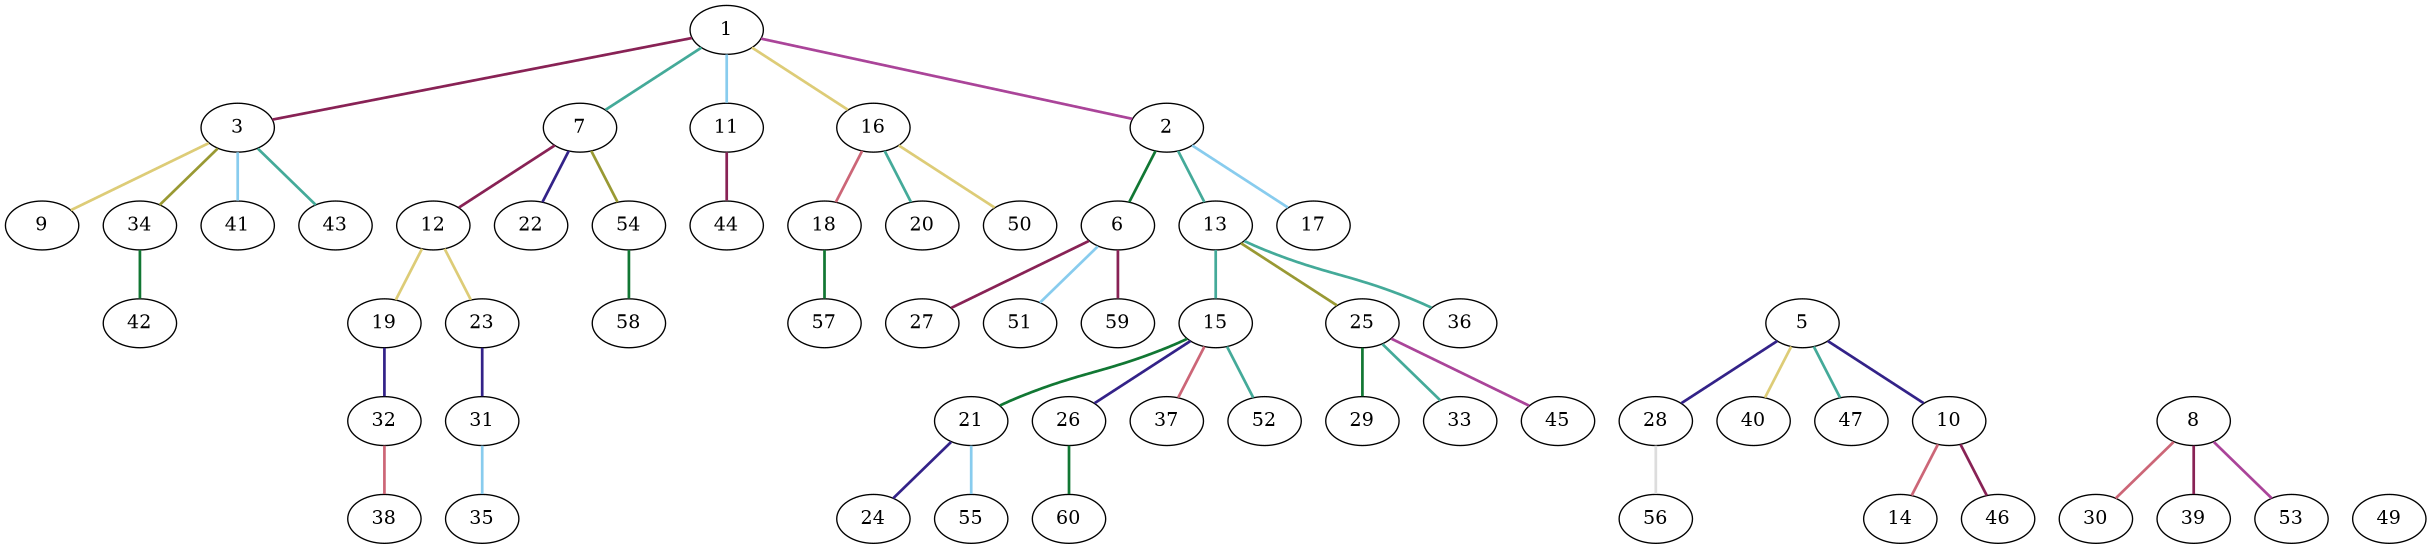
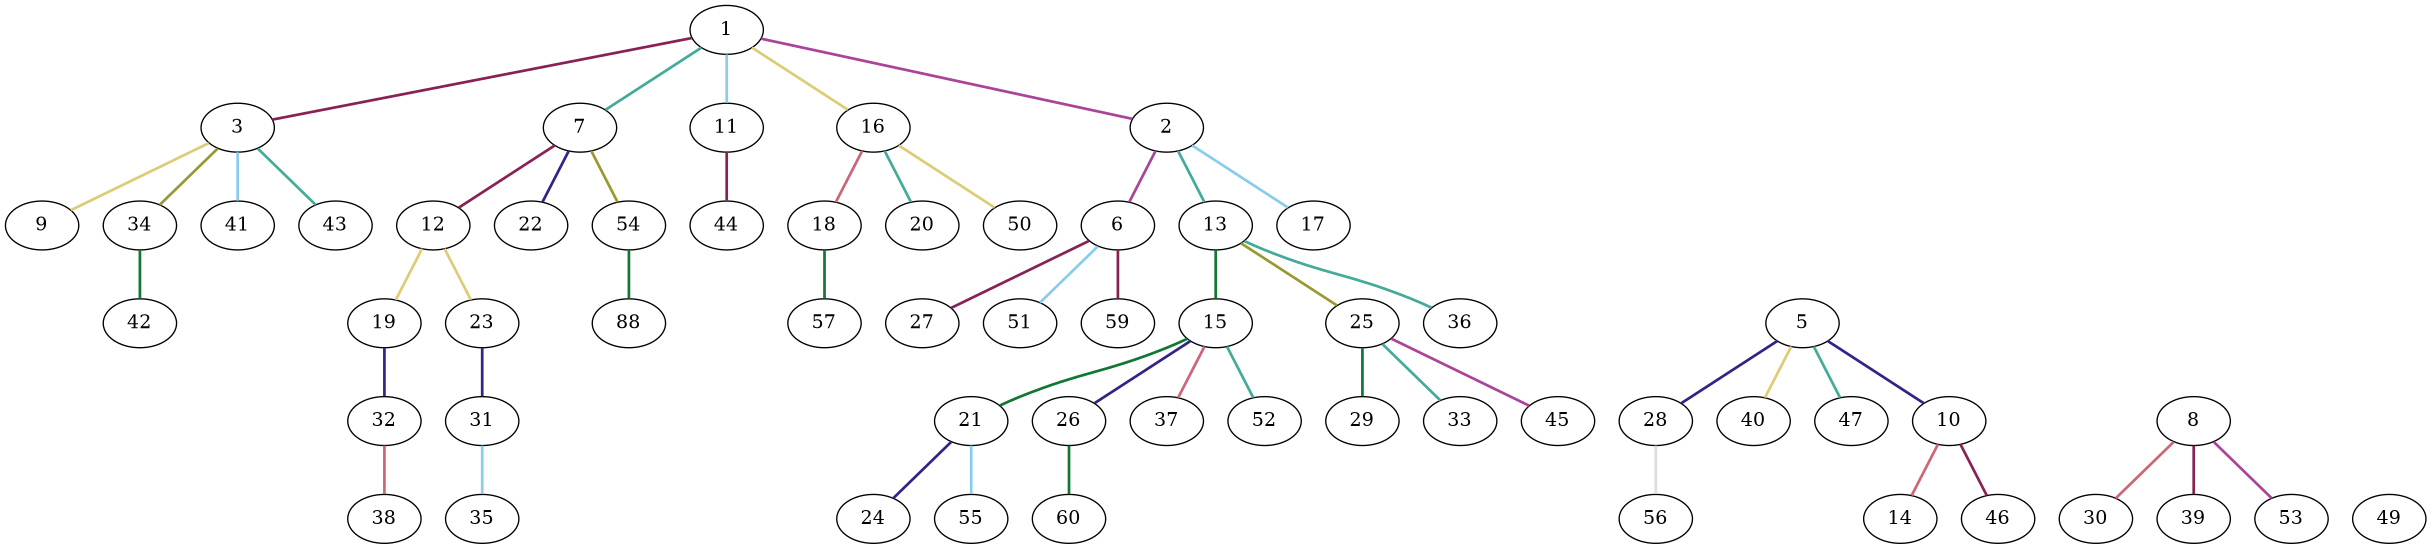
edge "2" -- "6": color #117733 -> #aa4499
edge "13" -- "15": color #44aa99 -> #117733
node "58": label "58" -> "88"
